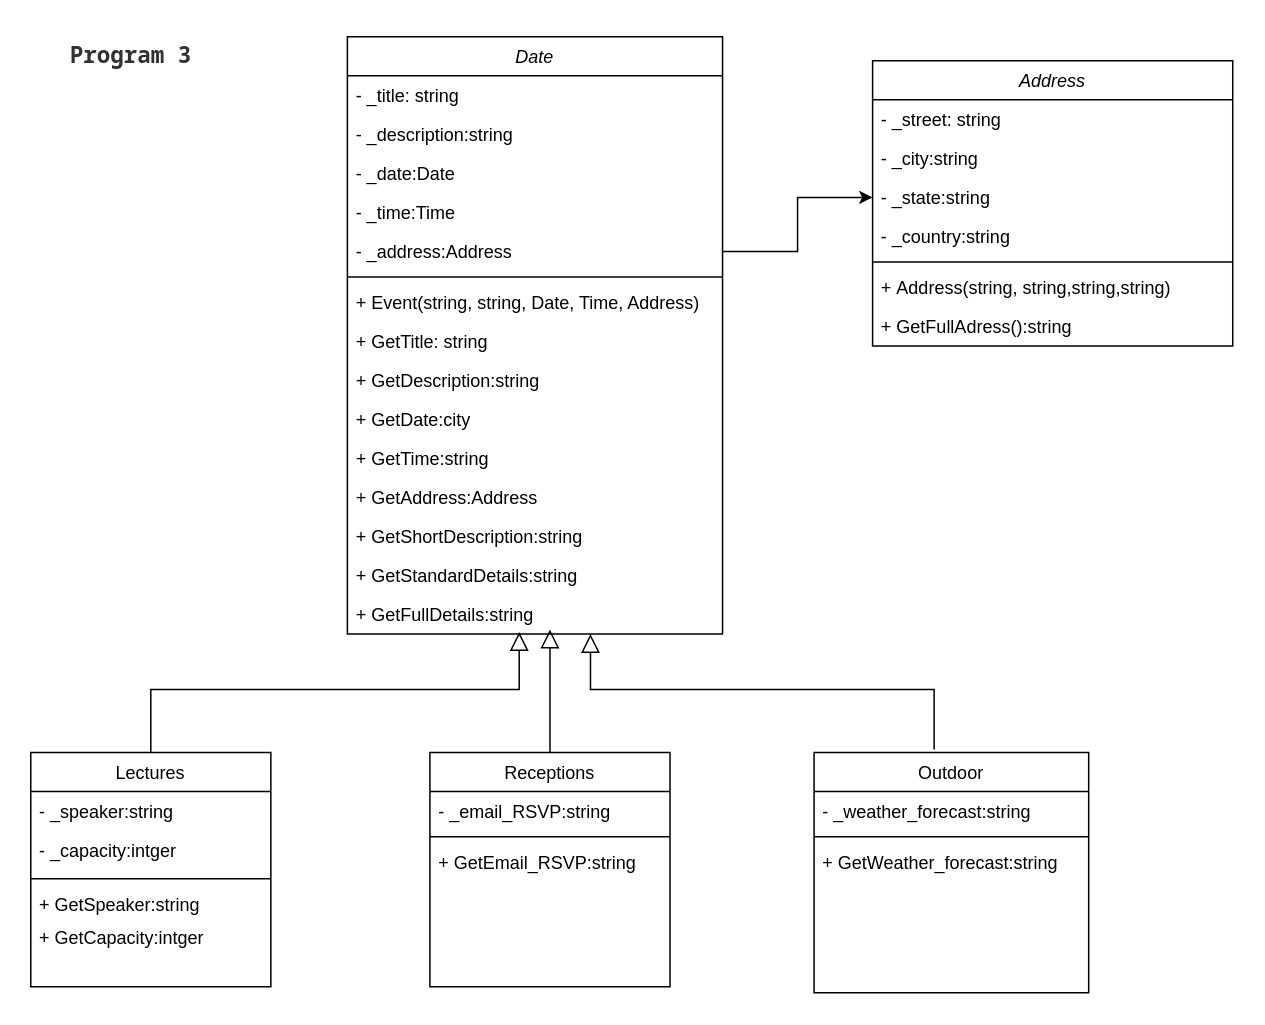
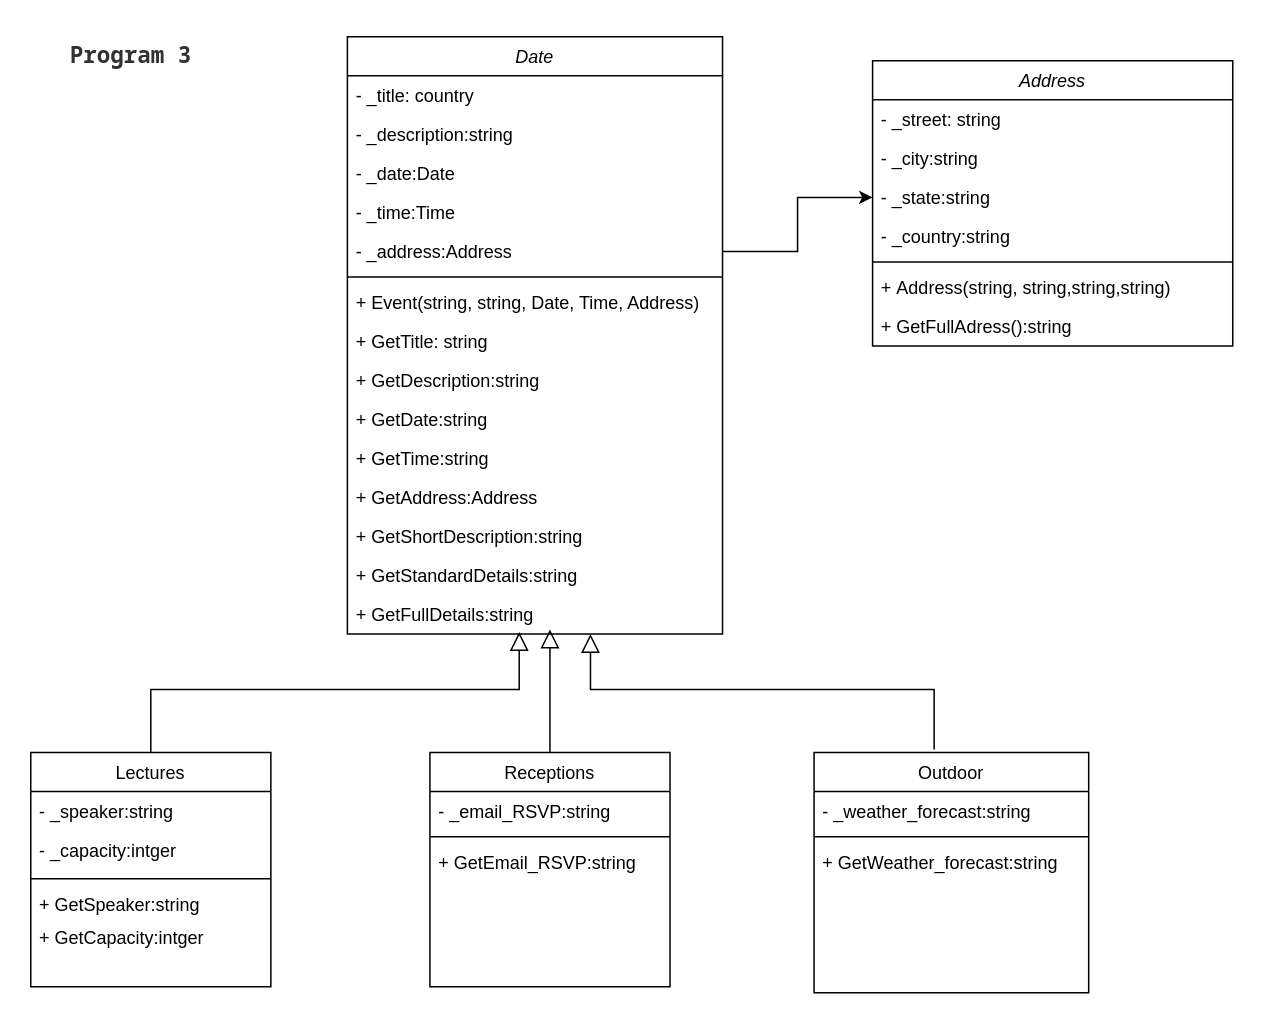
node "- _title: string": label "- _title: string" -> "- _title: country"
node "+ GetDate:city": label "+ GetDate:city" -> "+ GetDate:string"
